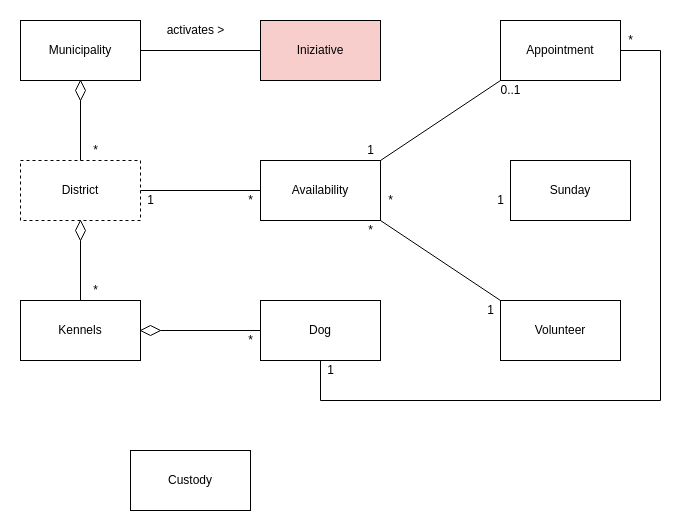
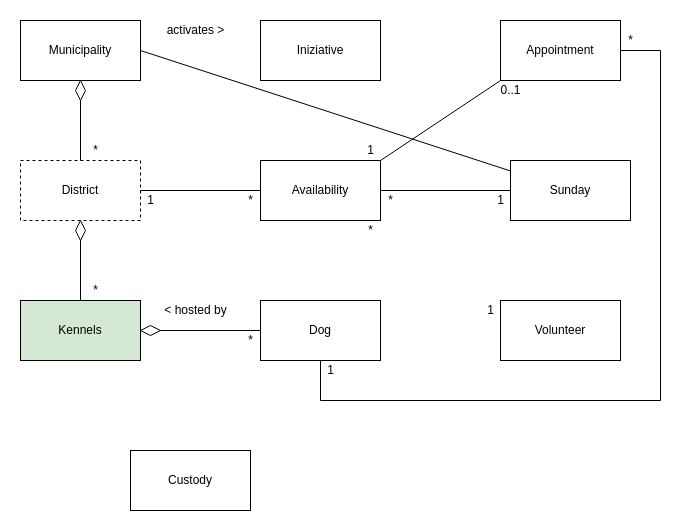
edge "Municipality" -- "Iniziative": now "Municipality" -- "Sunday"
node "Iniziative": fillcolor #f8cecc -> #ffffff
edge "Availability" -- "Sunday": added
edge "Availability" -- "Volunteer": removed
node "< hosted by": added
node "Kennels": fillcolor #ffffff -> #d5e8d4
